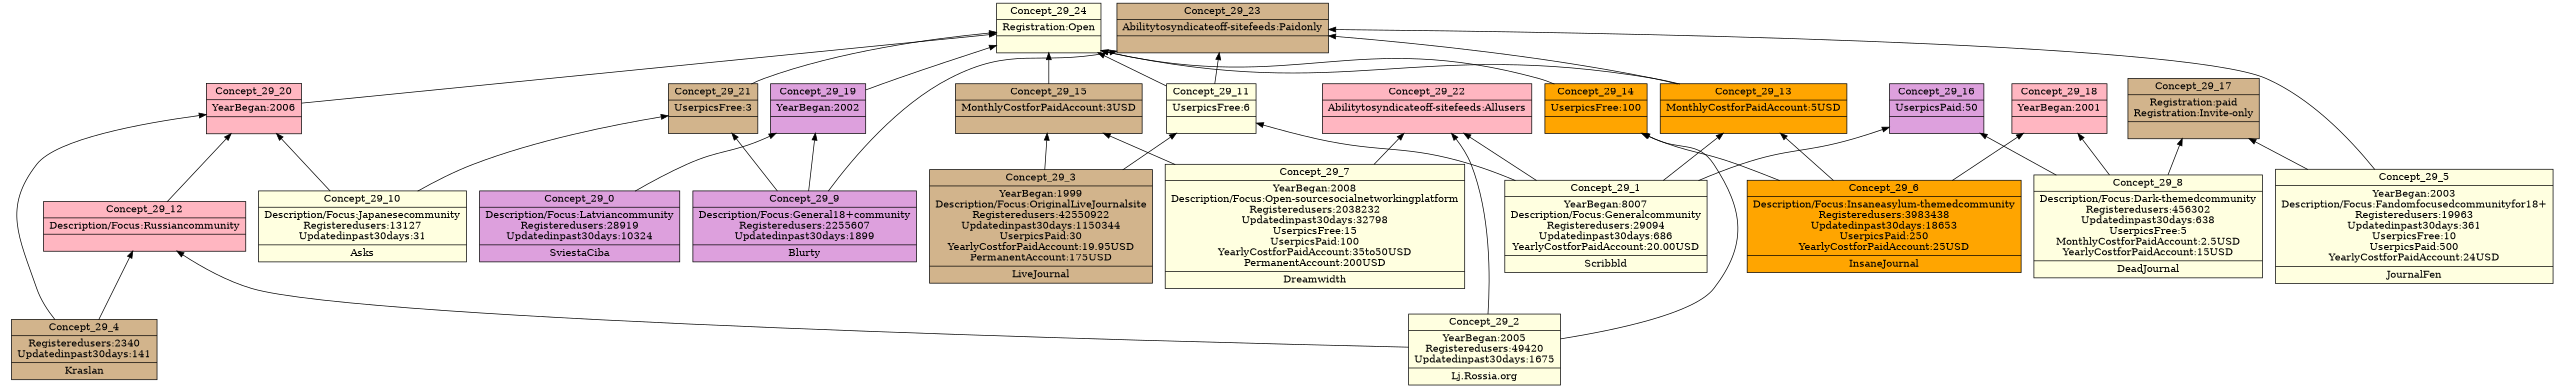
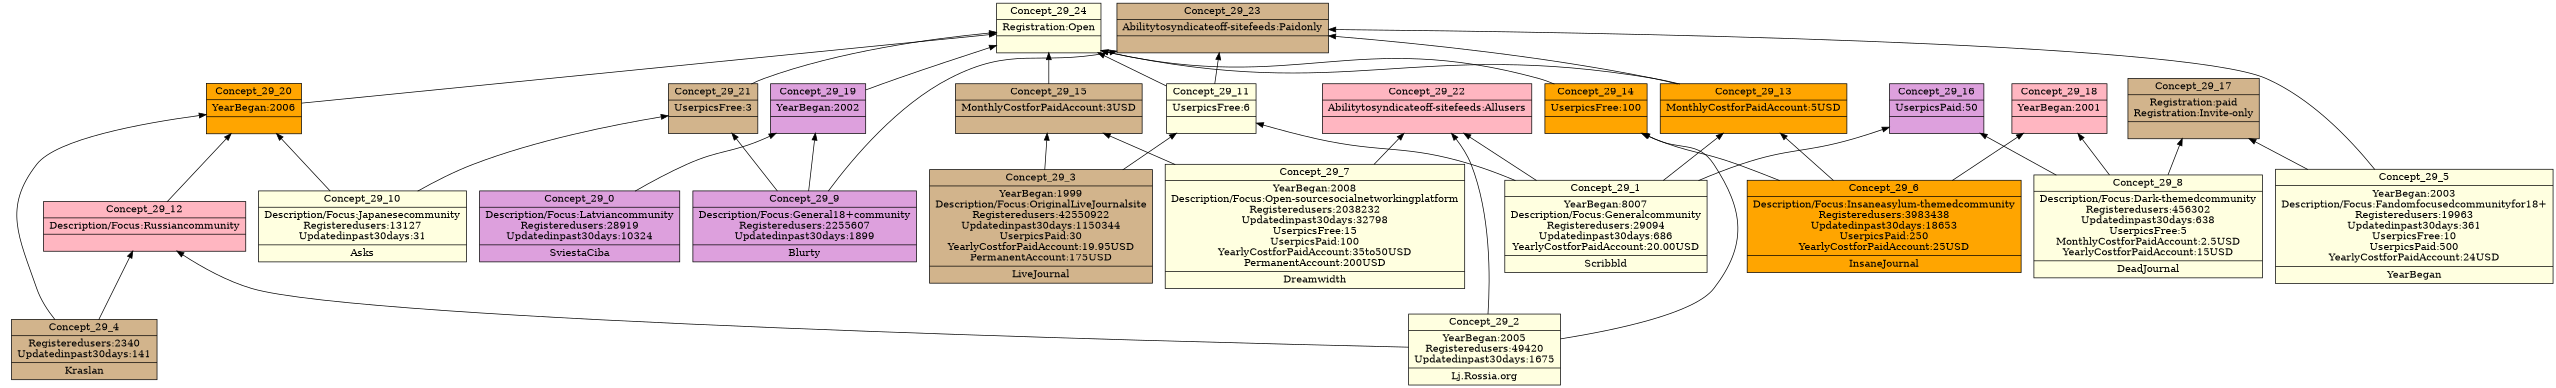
node "Concept_29_20": fillcolor lightpink -> orange
node "Concept_29_5": text "JournalFen" -> "YearBegan"
